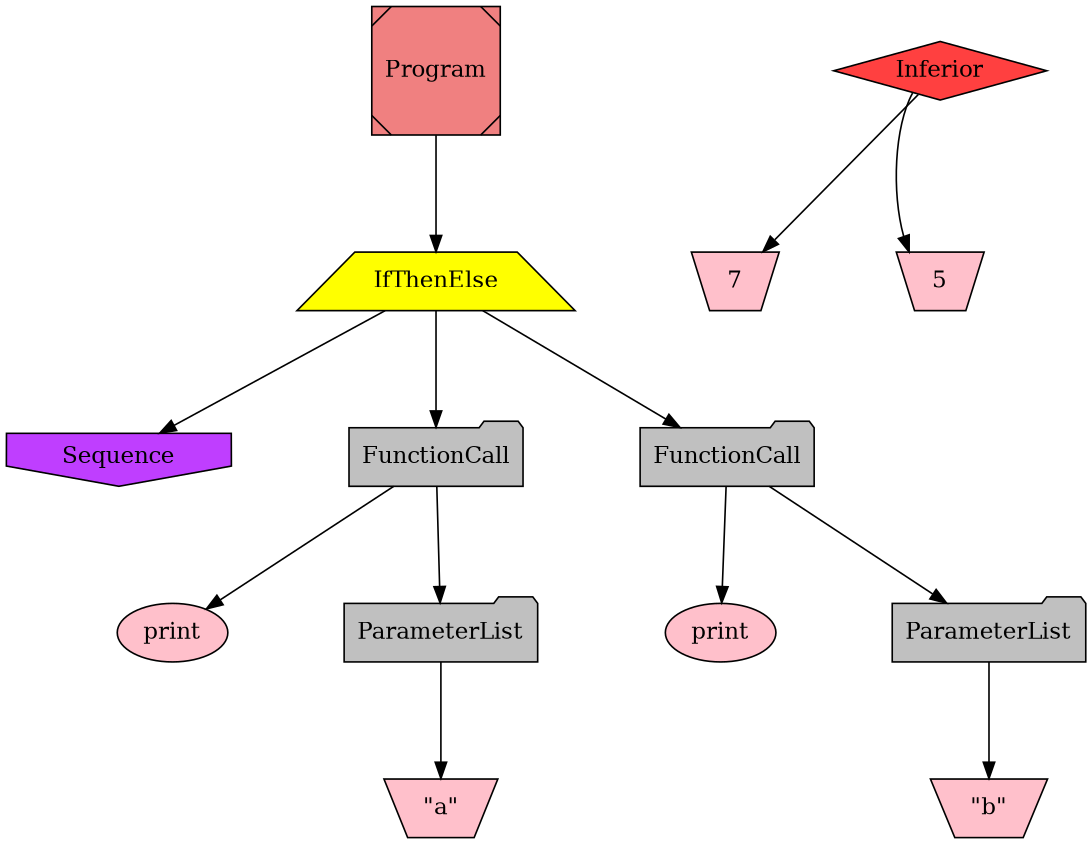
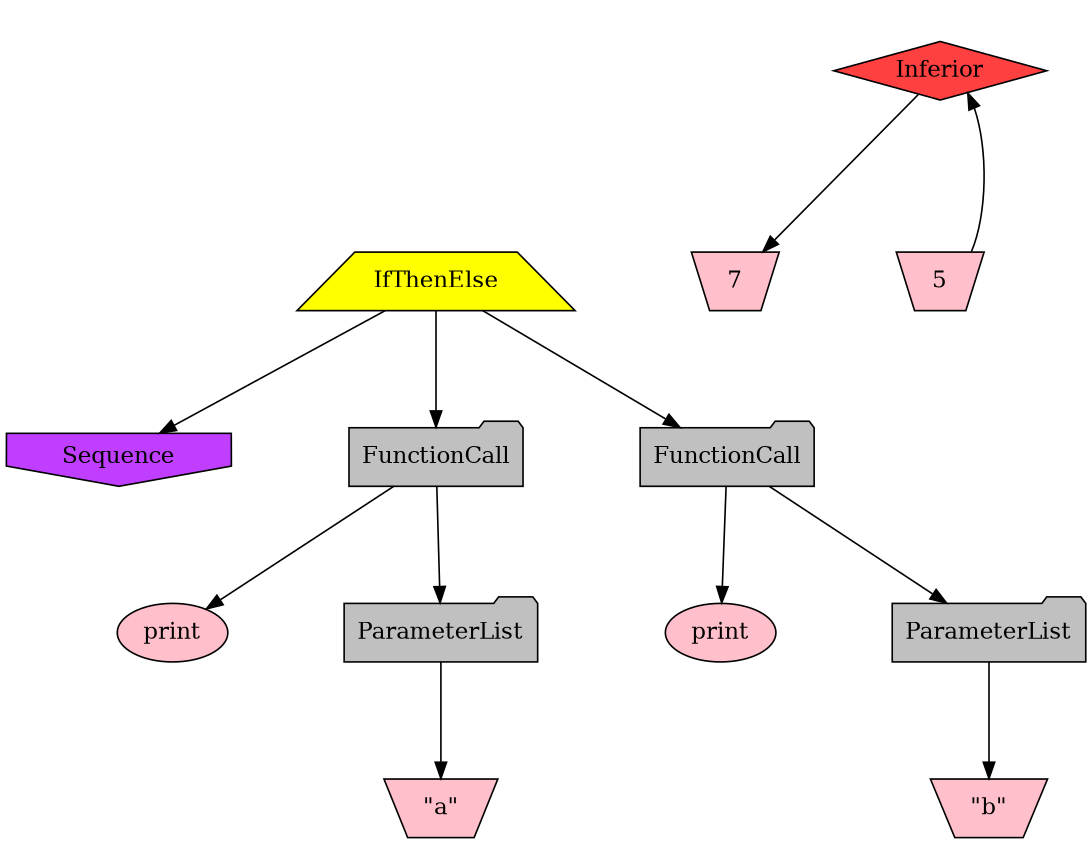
node "Program": removed
edge "Inferior" -> "5": reversed
